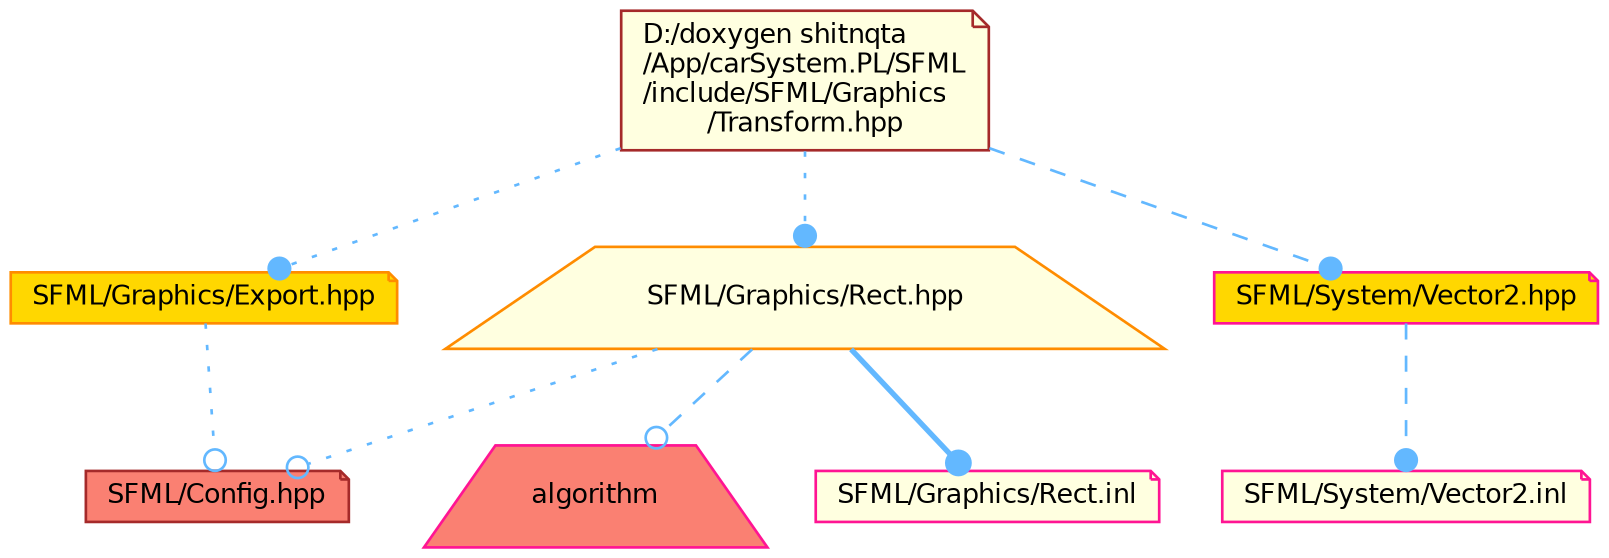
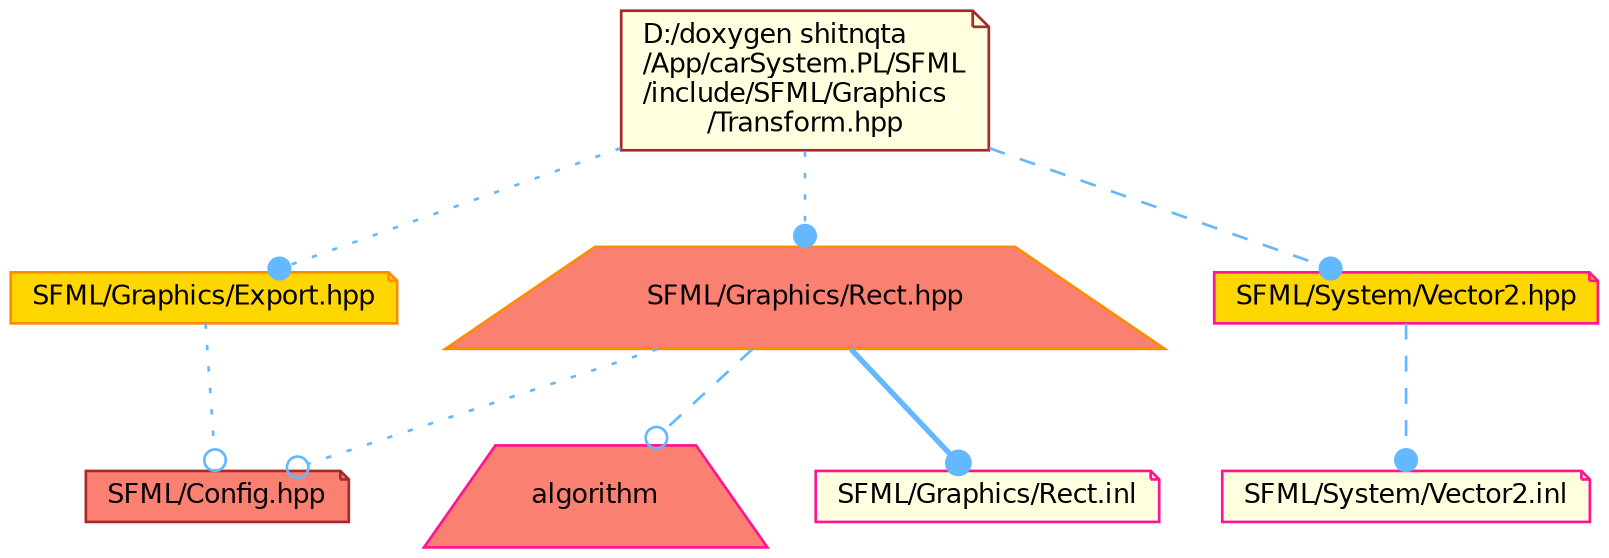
node "SFML/Graphics/Rect.hpp": fillcolor lightyellow -> salmon
